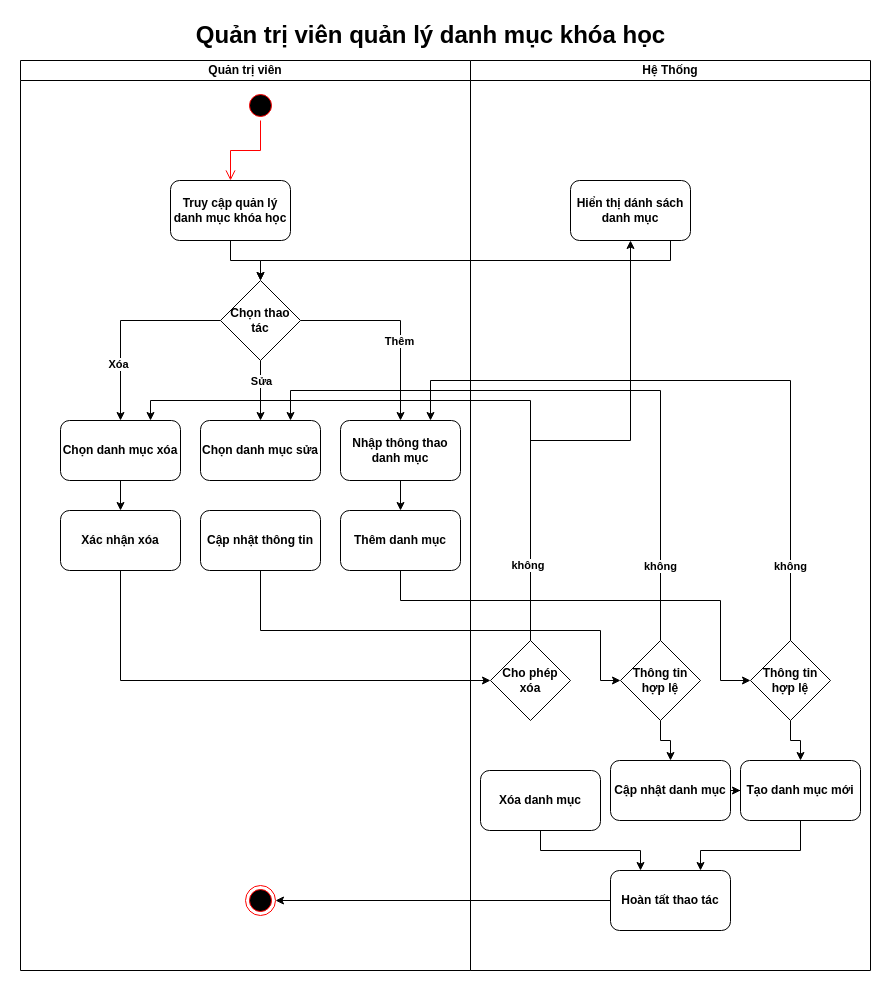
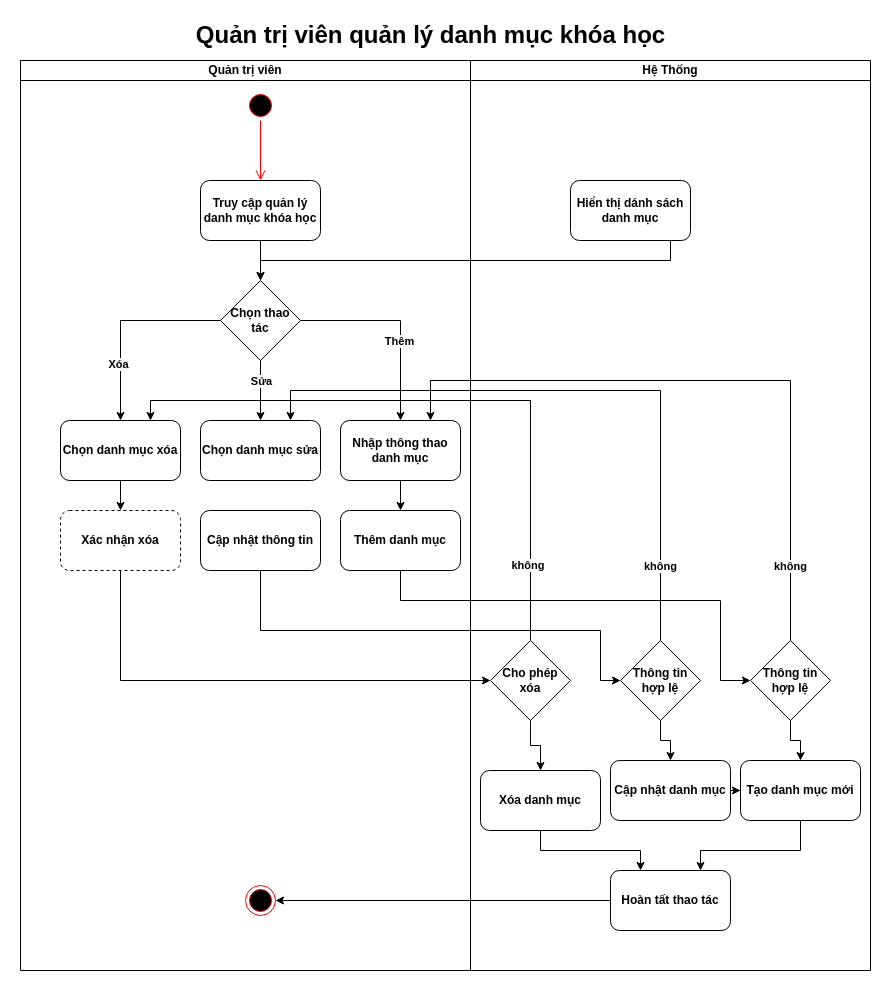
node "Truy cập quản lý danh mục khóa học": moved (231, 211) -> (261, 211)
edge "Cho phép xóa" -> "Hiển thị dánh sách danh mục": now "Cho phép xóa" -> "Xóa danh mục"
node "Xác nhận xóa": style solid -> dashed
